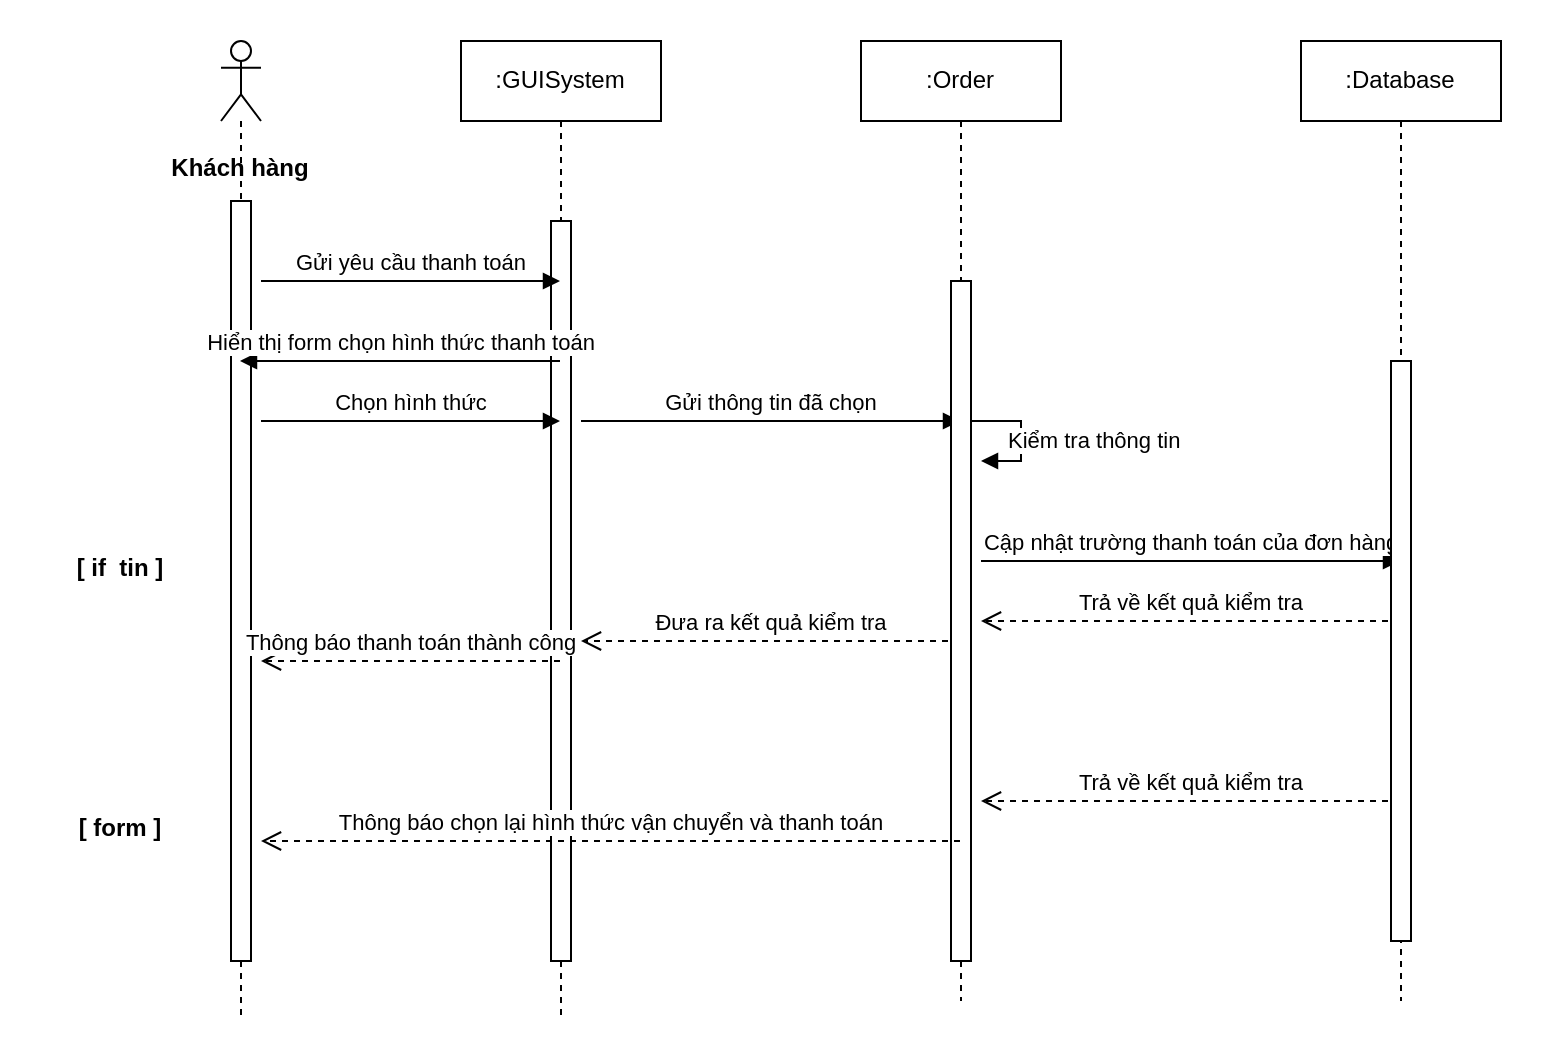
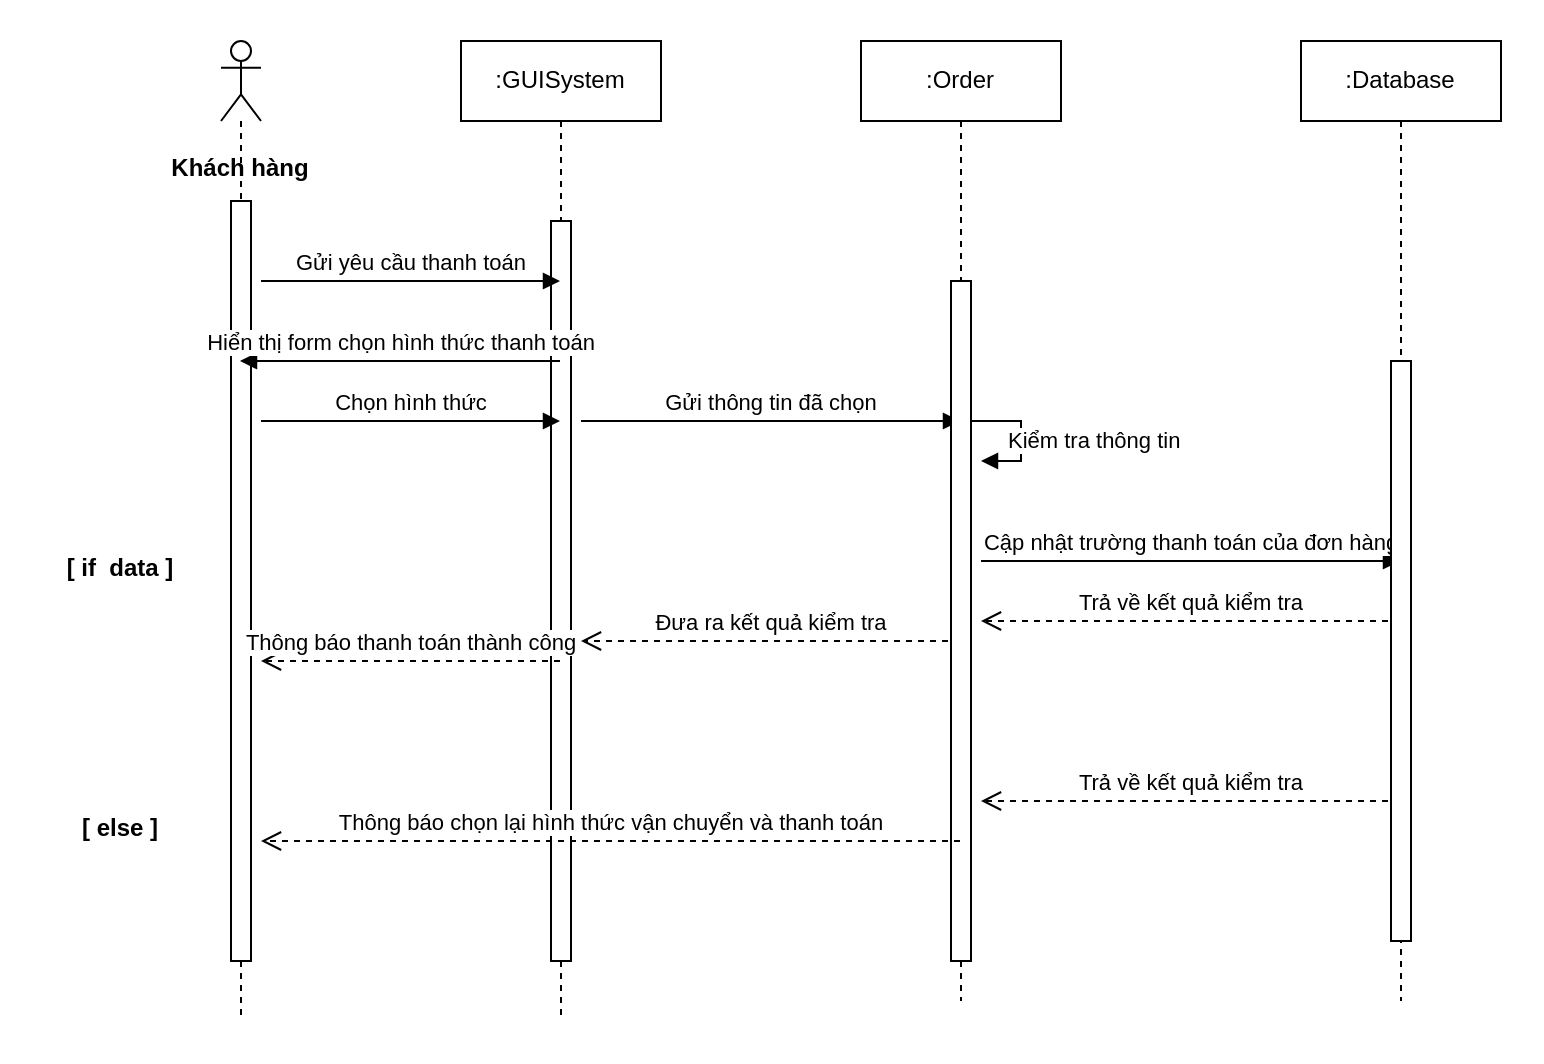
node "[ if tin ]": label "[ if tin ]" -> "[ if data ]"
node "[ form ]": label "[ form ]" -> "[ else ]"
